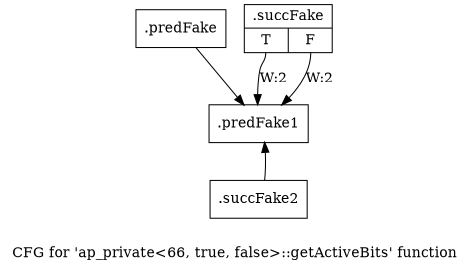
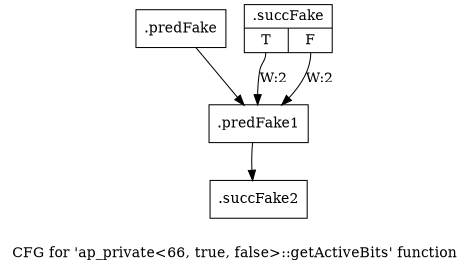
edge ".succFake2" -> ".predFake1": reversed
